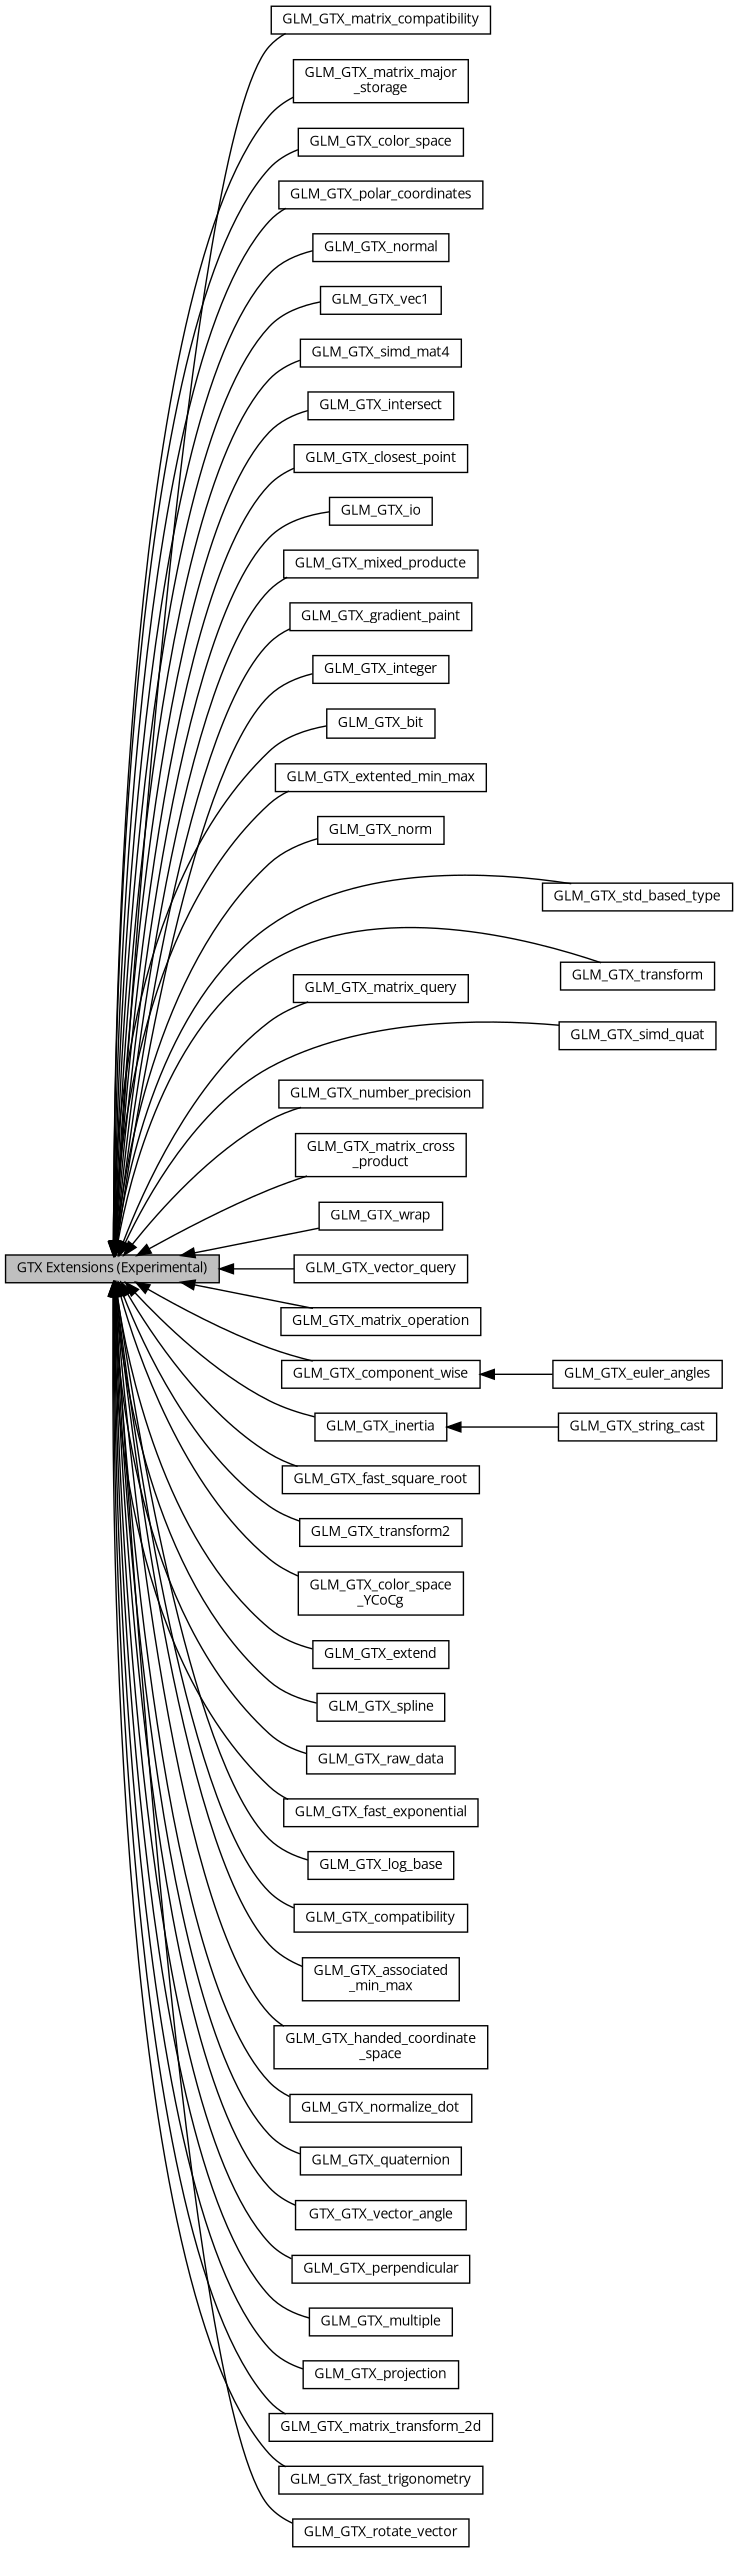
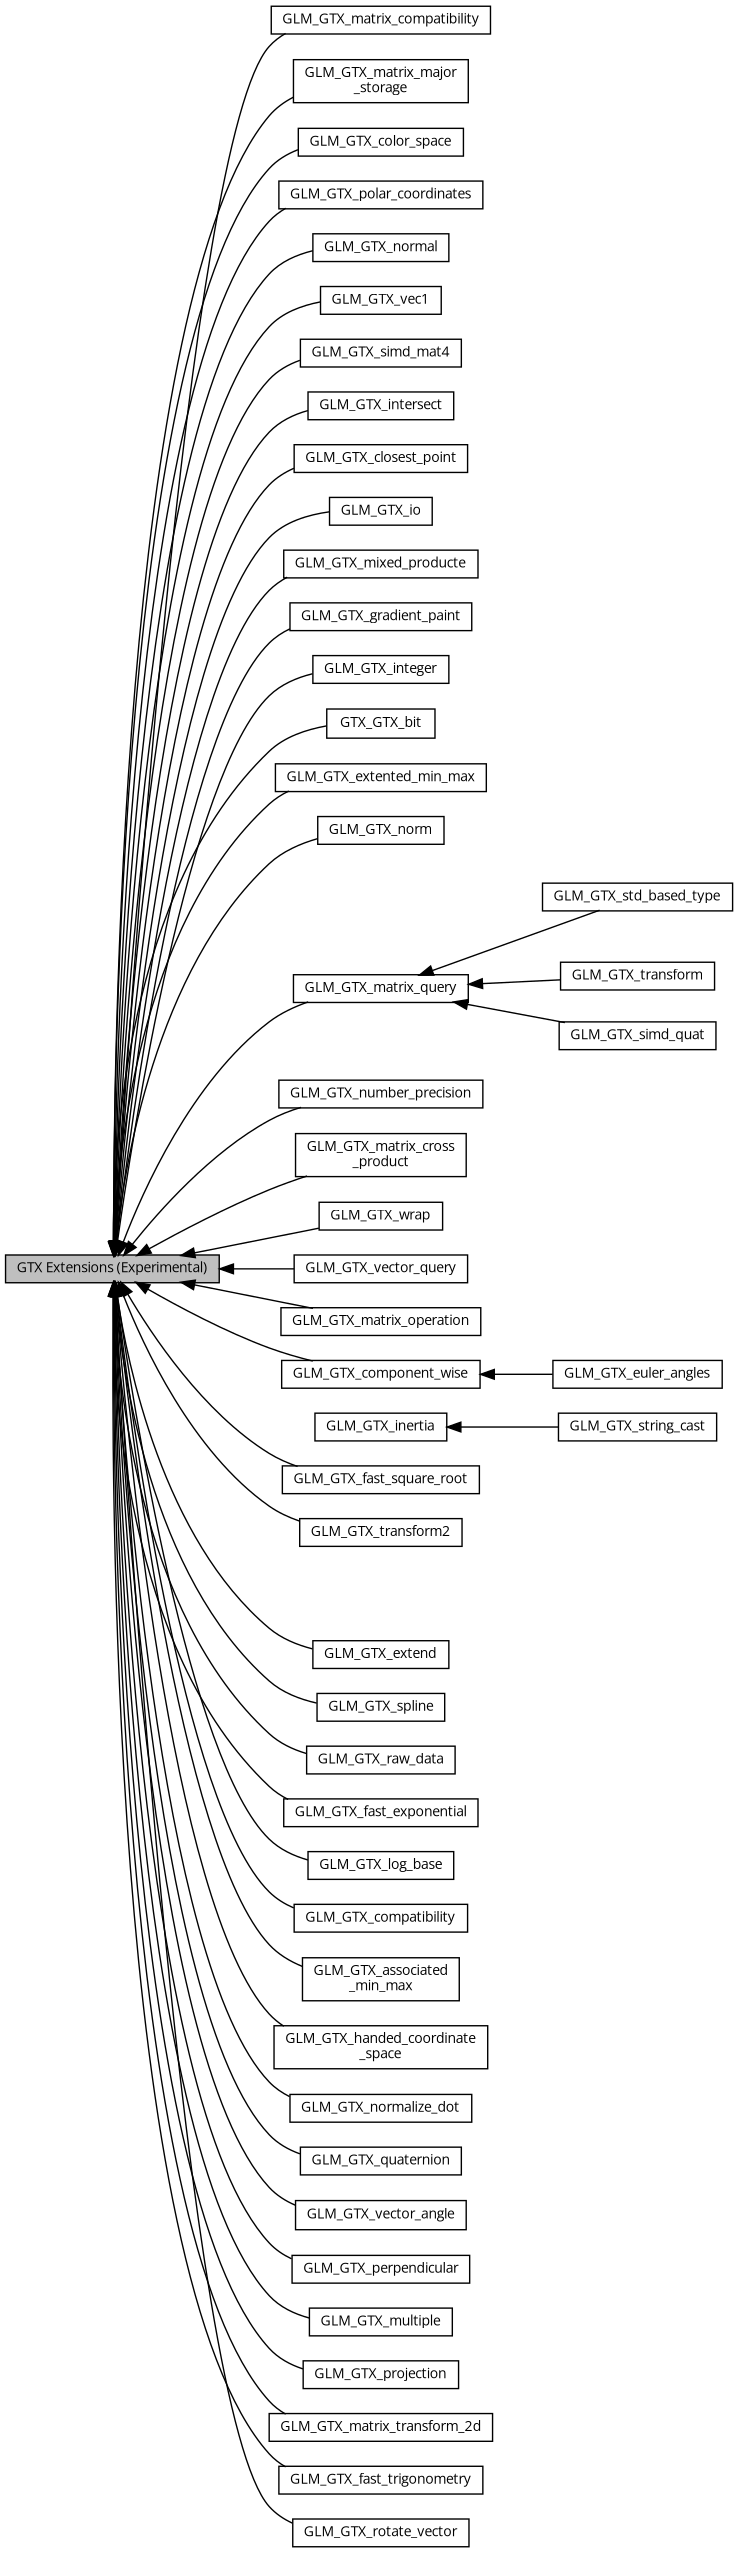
node "GLM_GTX_bit": label "GLM_GTX_bit" -> "GTX_GTX_bit"
edge "GLM_GTX_std_based_type" -> "GTX Extensions (Experimental)": now "GLM_GTX_std_based_type" -> "GLM_GTX_matrix_query"
edge "GLM_GTX_transform" -> "GTX Extensions (Experimental)": now "GLM_GTX_transform" -> "GLM_GTX_matrix_query"
edge "GLM_GTX_simd_quat" -> "GTX Extensions (Experimental)": now "GLM_GTX_simd_quat" -> "GLM_GTX_matrix_query"
edge "GLM_GTX_inertia" -> "GTX Extensions (Experimental)": removed
node "GLM_GTX_color_space _YCoCg": removed
node "GTX_GTX_vector_angle": label "GTX_GTX_vector_angle" -> "GLM_GTX_vector_angle"
